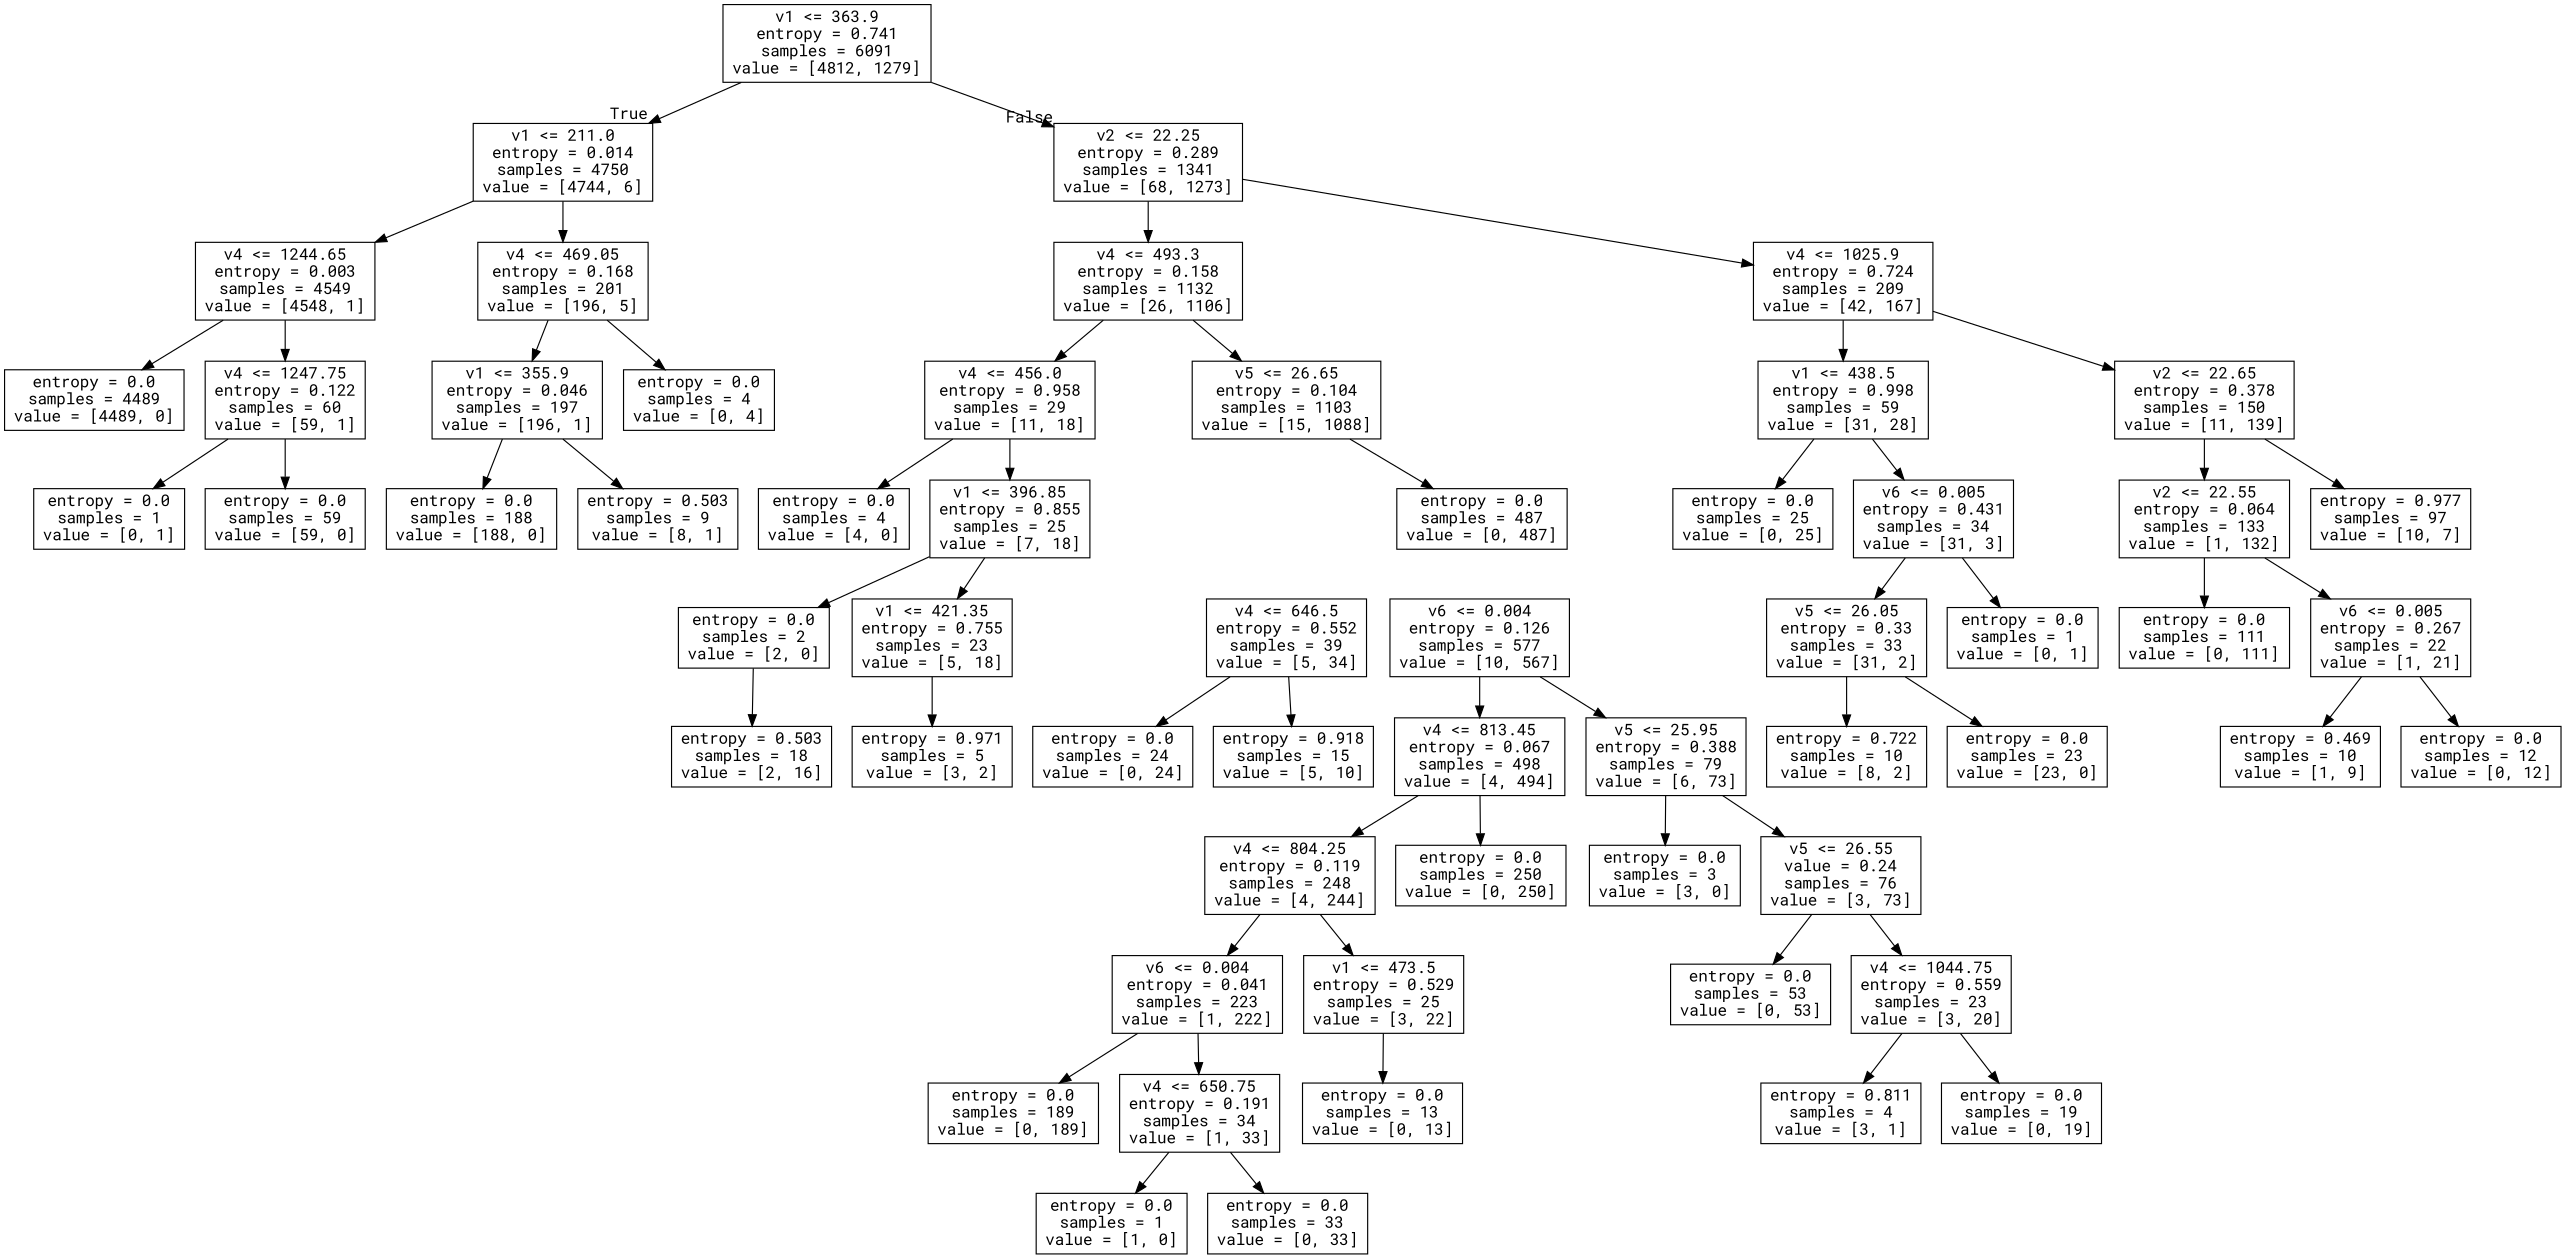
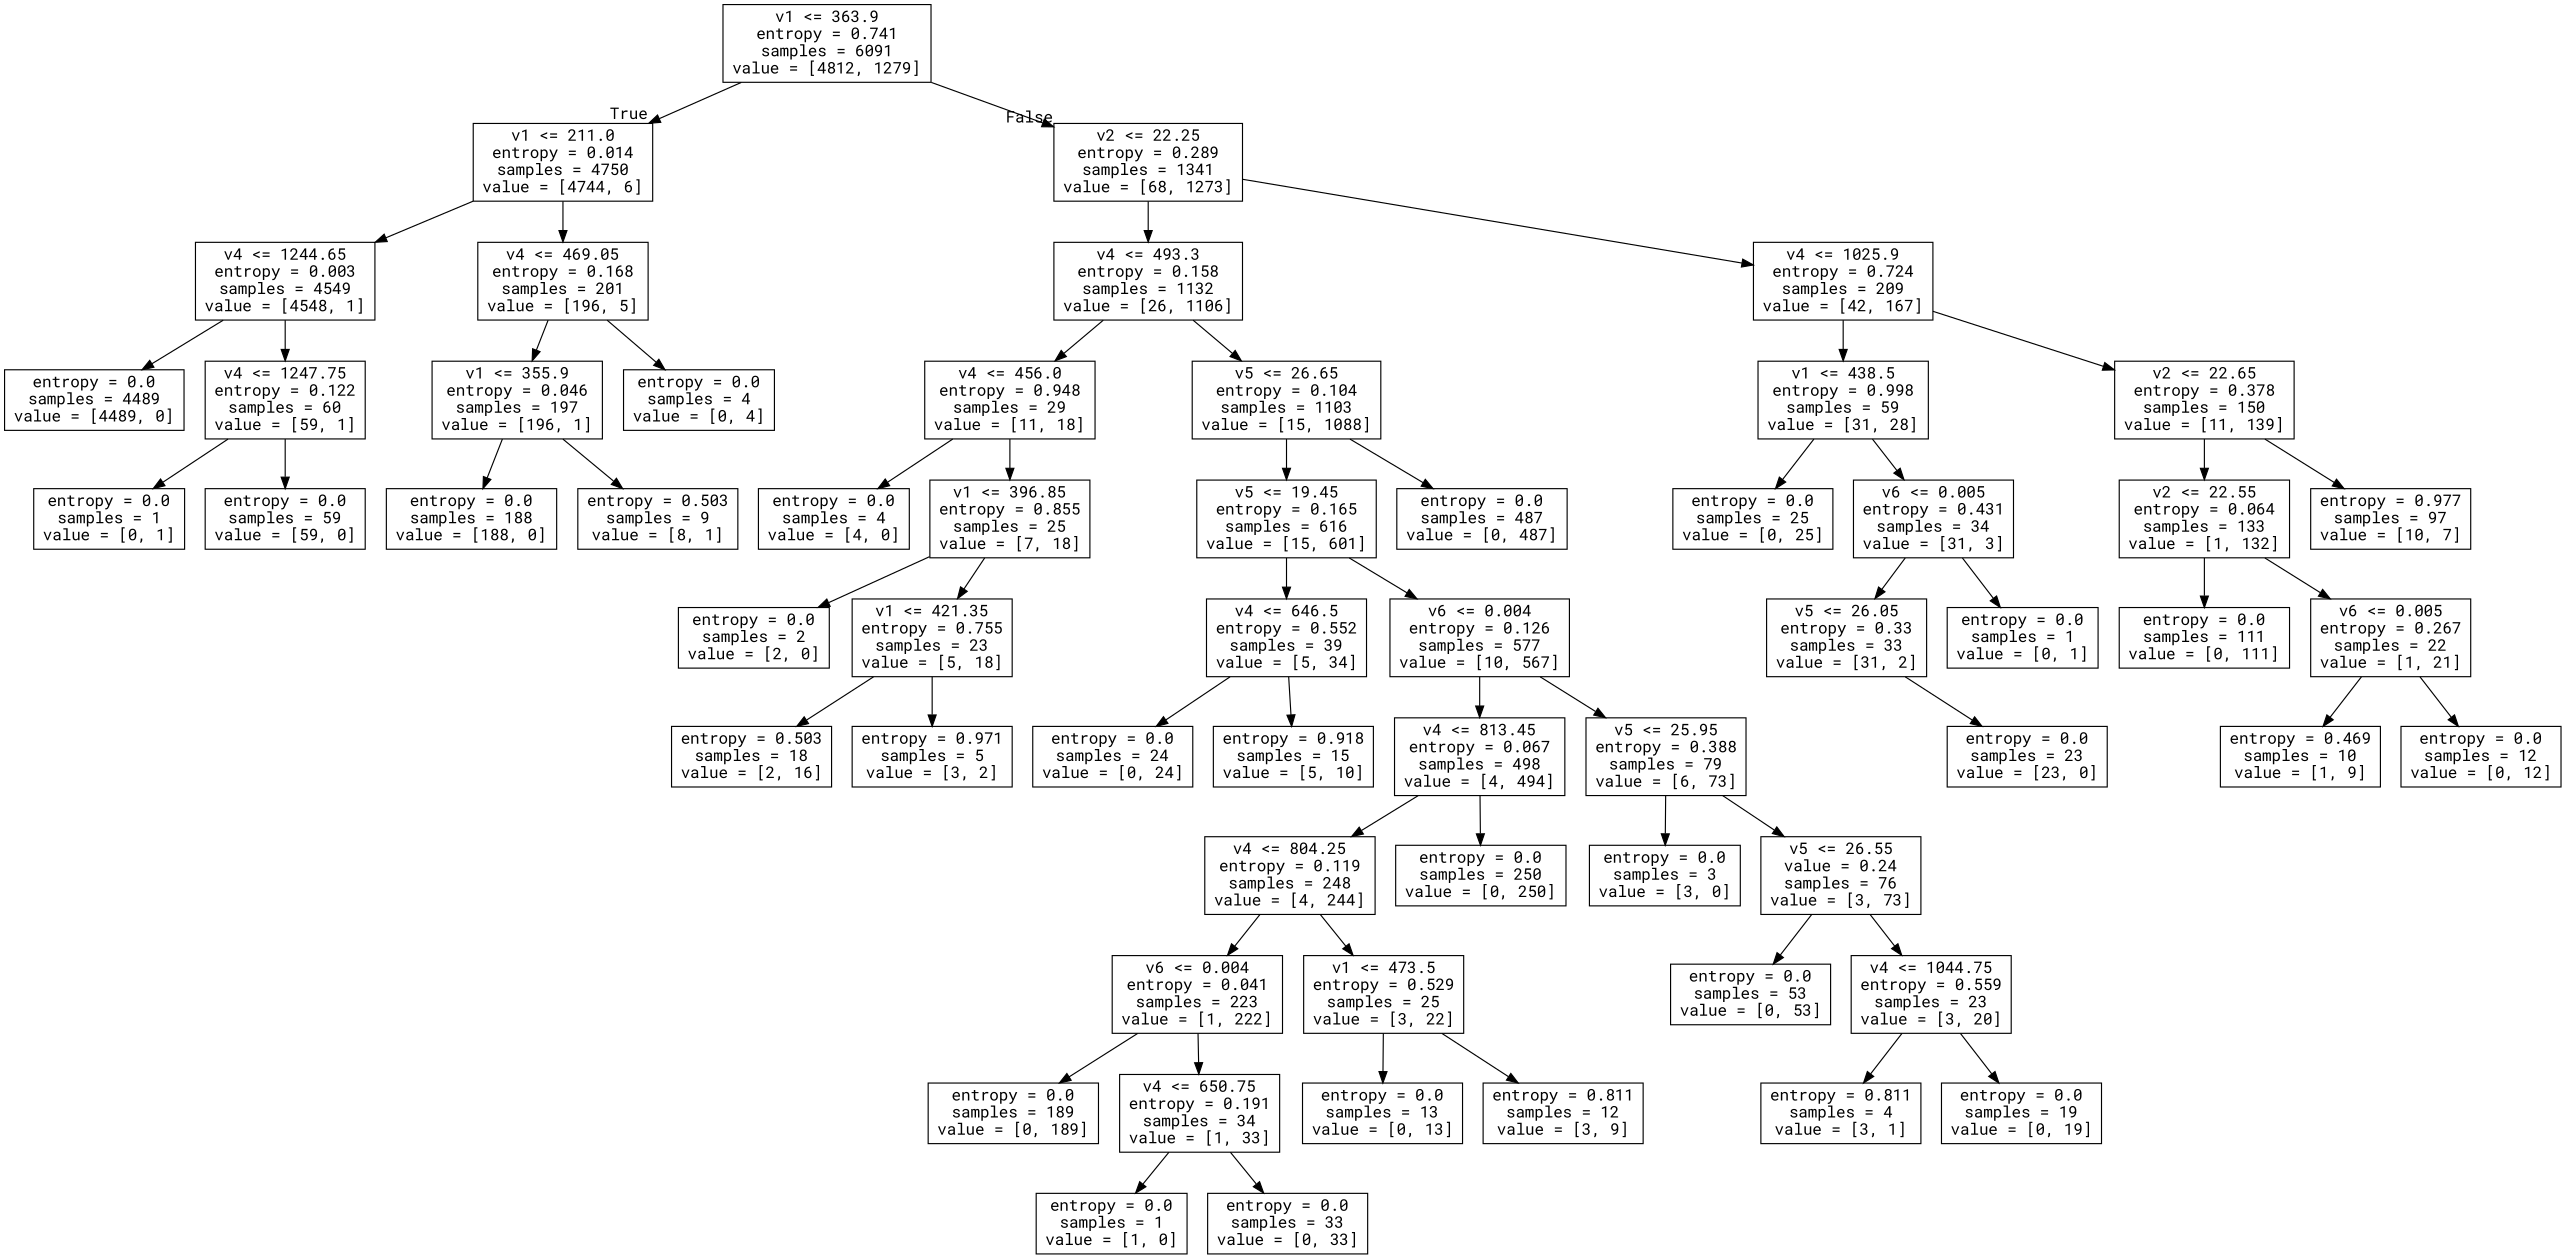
node "v4 <= 456.0 entropy = 0.958 samples = 29 value = [11, 18]": label "v4 <= 456.0 entropy = 0.958 samples = 29 value = [11, 18]" -> "v4 <= 456.0 entropy = 0.948 samples = 29 value = [11, 18]"
node "v5 <= 19.45 entropy = 0.165 samples = 616 value = [15, 601]": added
edge "entropy = 0.0 samples = 2 value = [2, 0]" -> "entropy = 0.503 samples = 18 value = [2, 16]": now "v1 <= 421.35 entropy = 0.755 samples = 23 value = [5, 18]" -> "entropy = 0.503 samples = 18 value = [2, 16]"
node "entropy = 0.722 samples = 10 value = [8, 2]": removed
node "entropy = 0.811 samples = 12 value = [3, 9]": added
